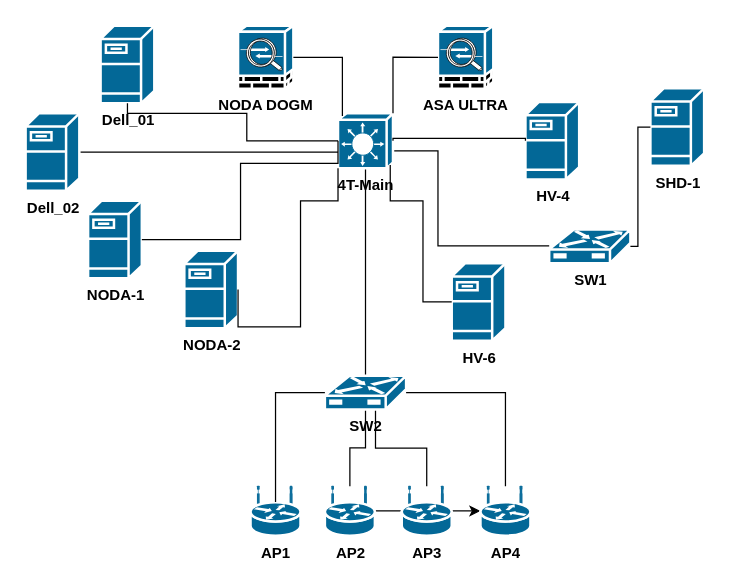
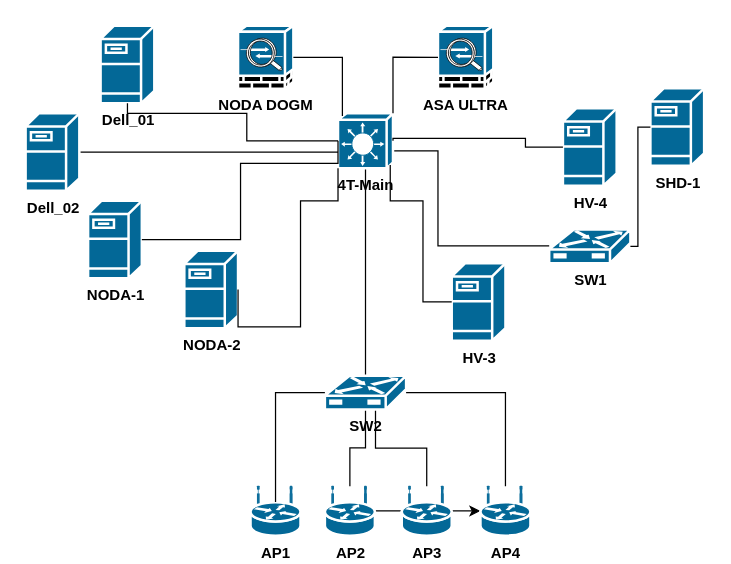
node "HV-4": moved (553, 141) -> (590, 147)
node "HV-6": label "HV-6" -> "HV-3"
